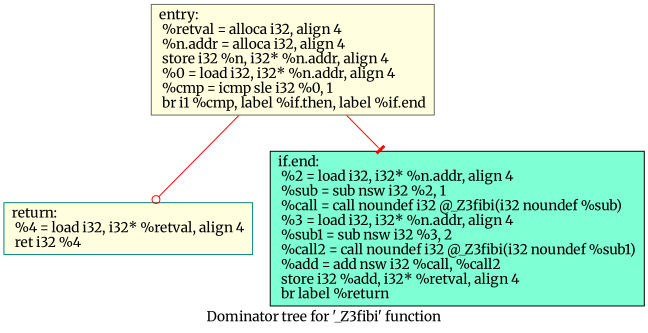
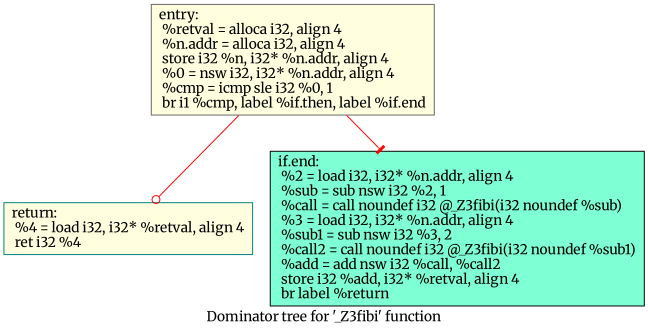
node "entry:": text "%0 = load i32, i32* %n.addr, align 4" -> "%0 = nsw i32, i32* %n.addr, align 4"
